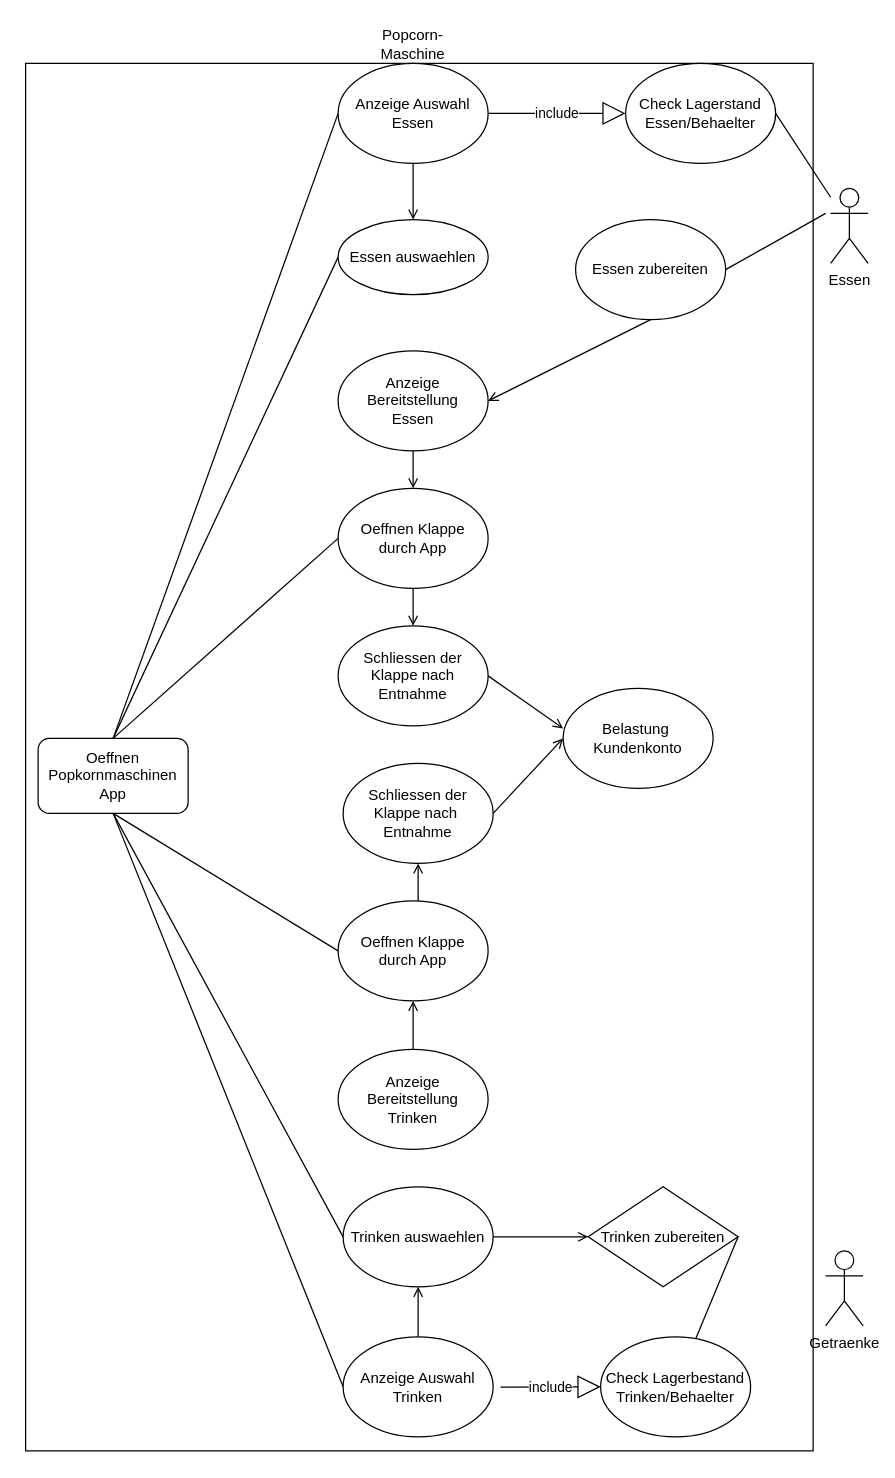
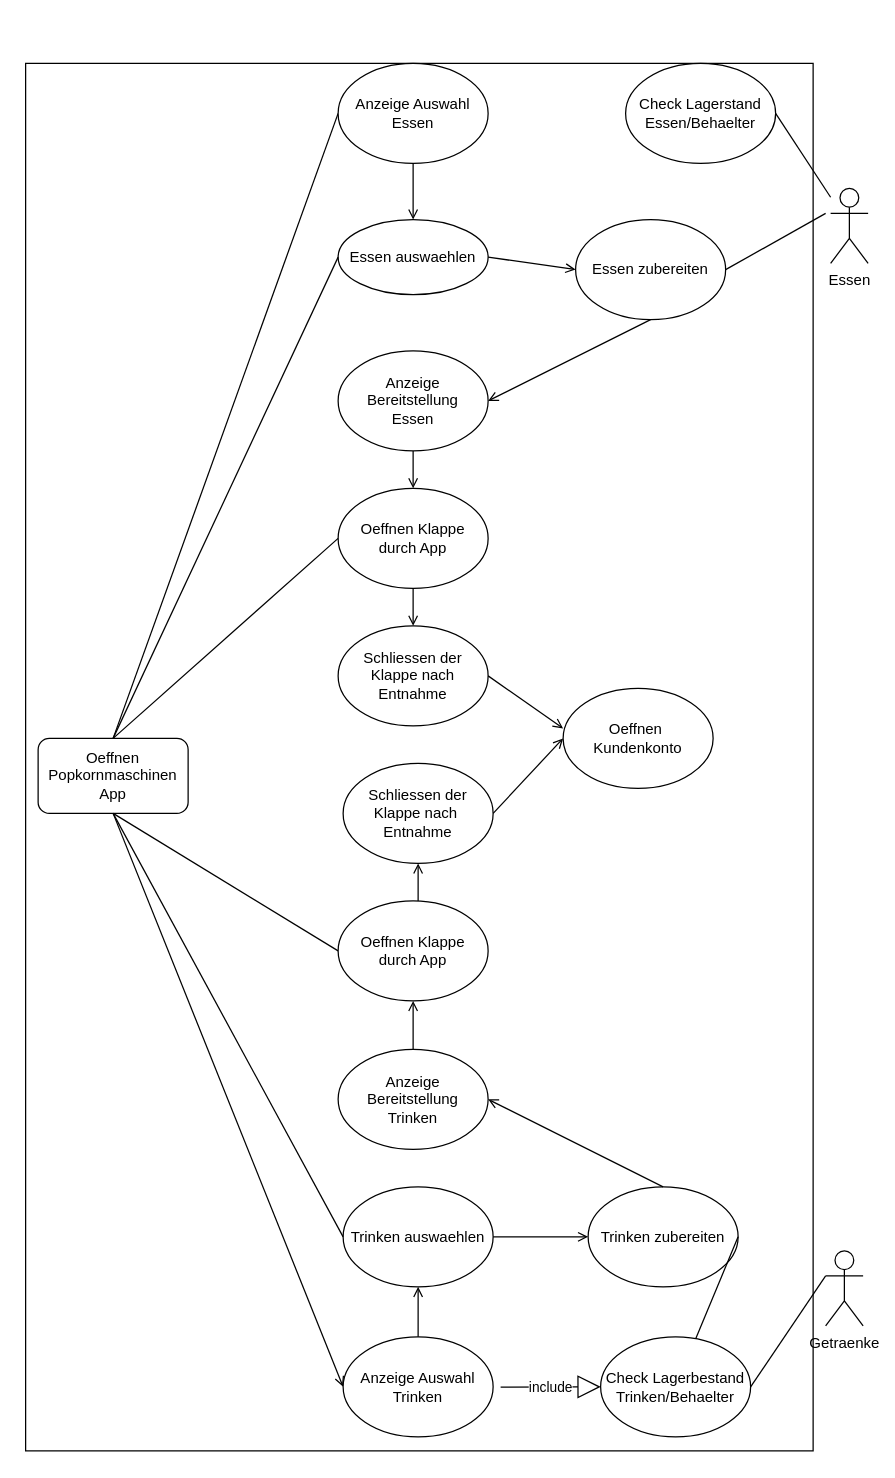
node "Popcorn-Maschine": removed
edge "Anzeige Auswahl Essen" -> "Check Lagerstand Essen/Behaelter": removed, label "include"
edge "Essen auswaehlen" -> "Essen zubereiten": added
node "Belastung Kundenkonto": label "Belastung Kundenkonto" -> "Oeffnen Kundenkonto"
edge "Trinken zubereiten" -> "Anzeige Bereitstellung Trinken": added
node "Trinken zubereiten": shape diamond -> ellipse
edge "Getraenke" -- "Check Lagerbestand Trinken/Behaelter": added
edge "Oeffnen Popkornmaschinen App" -- "Anzeige Auswahl Trinken": arrowhead none -> open
